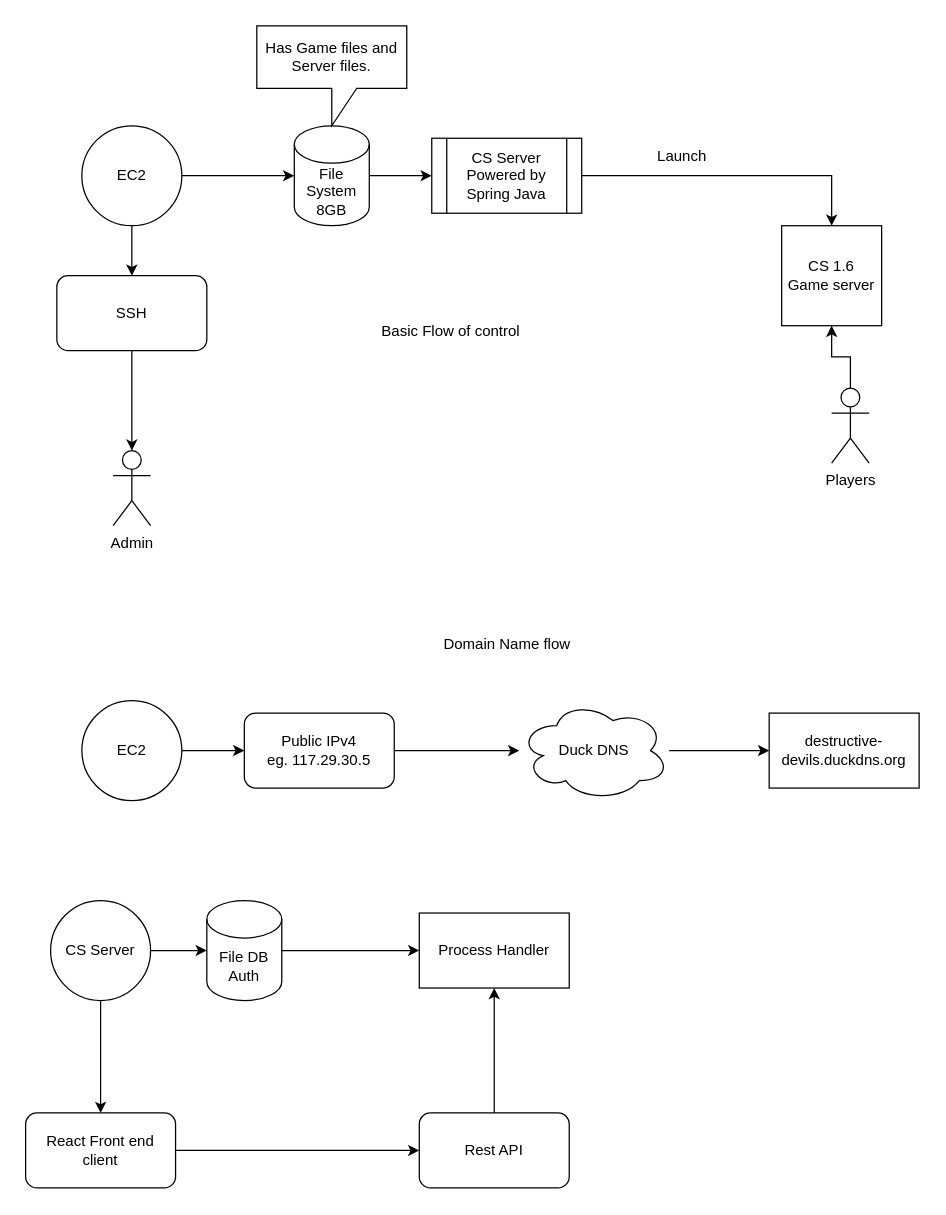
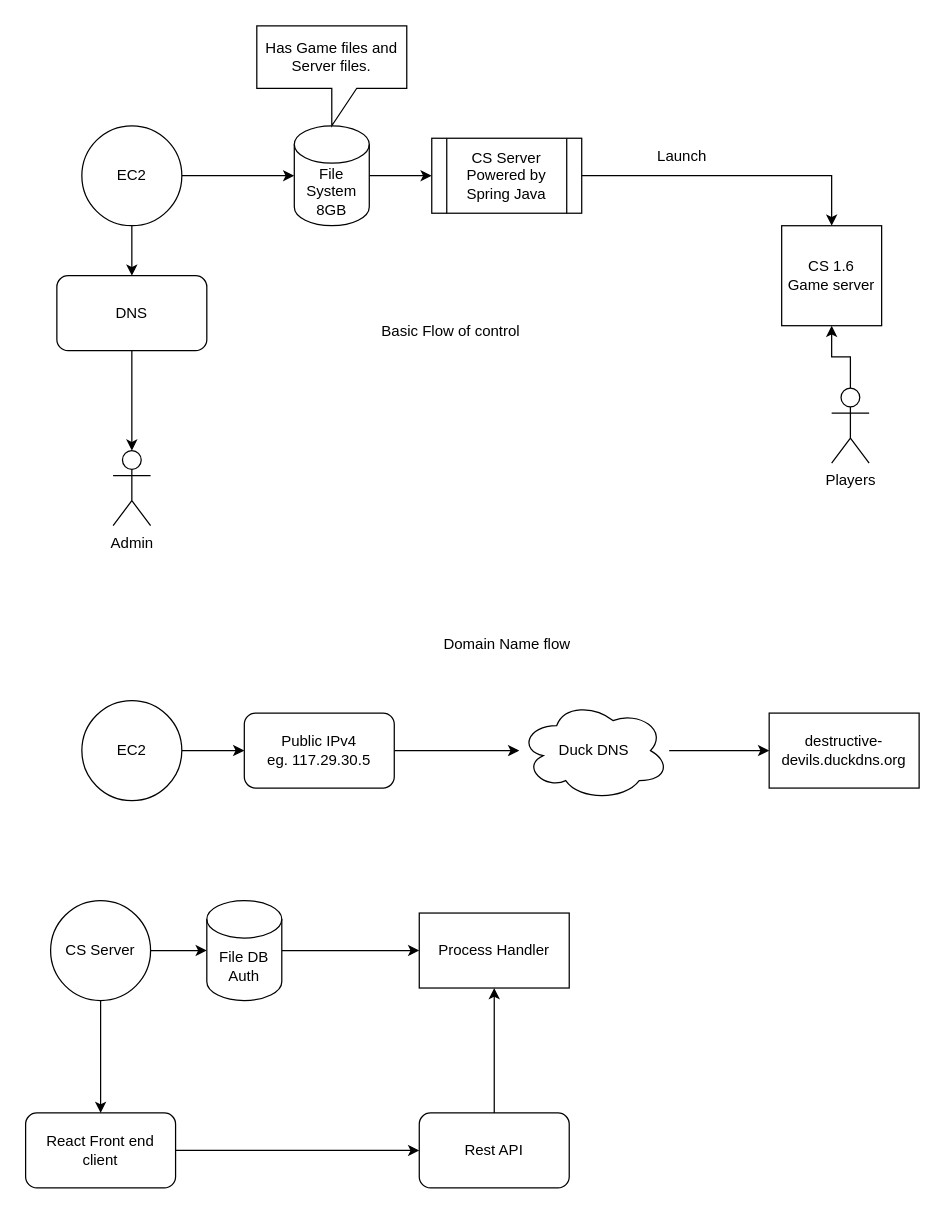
node "SSH": label "SSH" -> "DNS"
